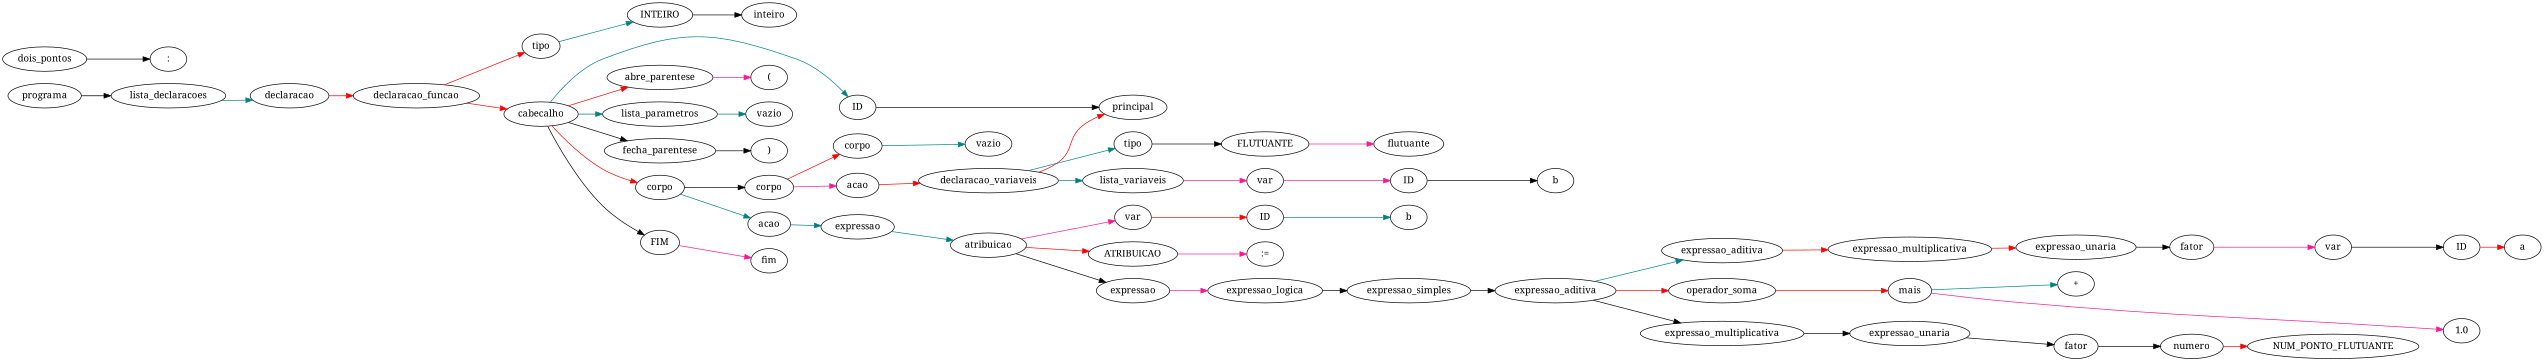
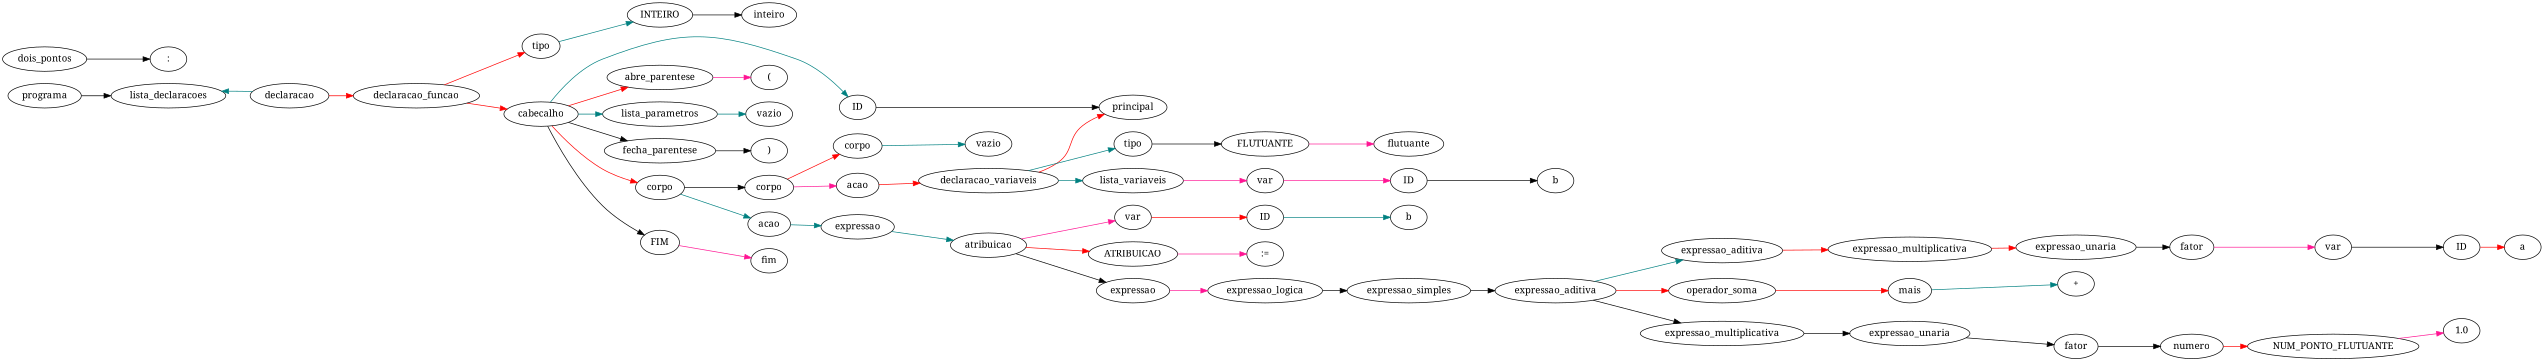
edge "lista_declaracoes" -> "declaracao": reversed
edge "mais" -> "1.0": now "NUM_PONTO_FLUTUANTE" -> "1.0"
